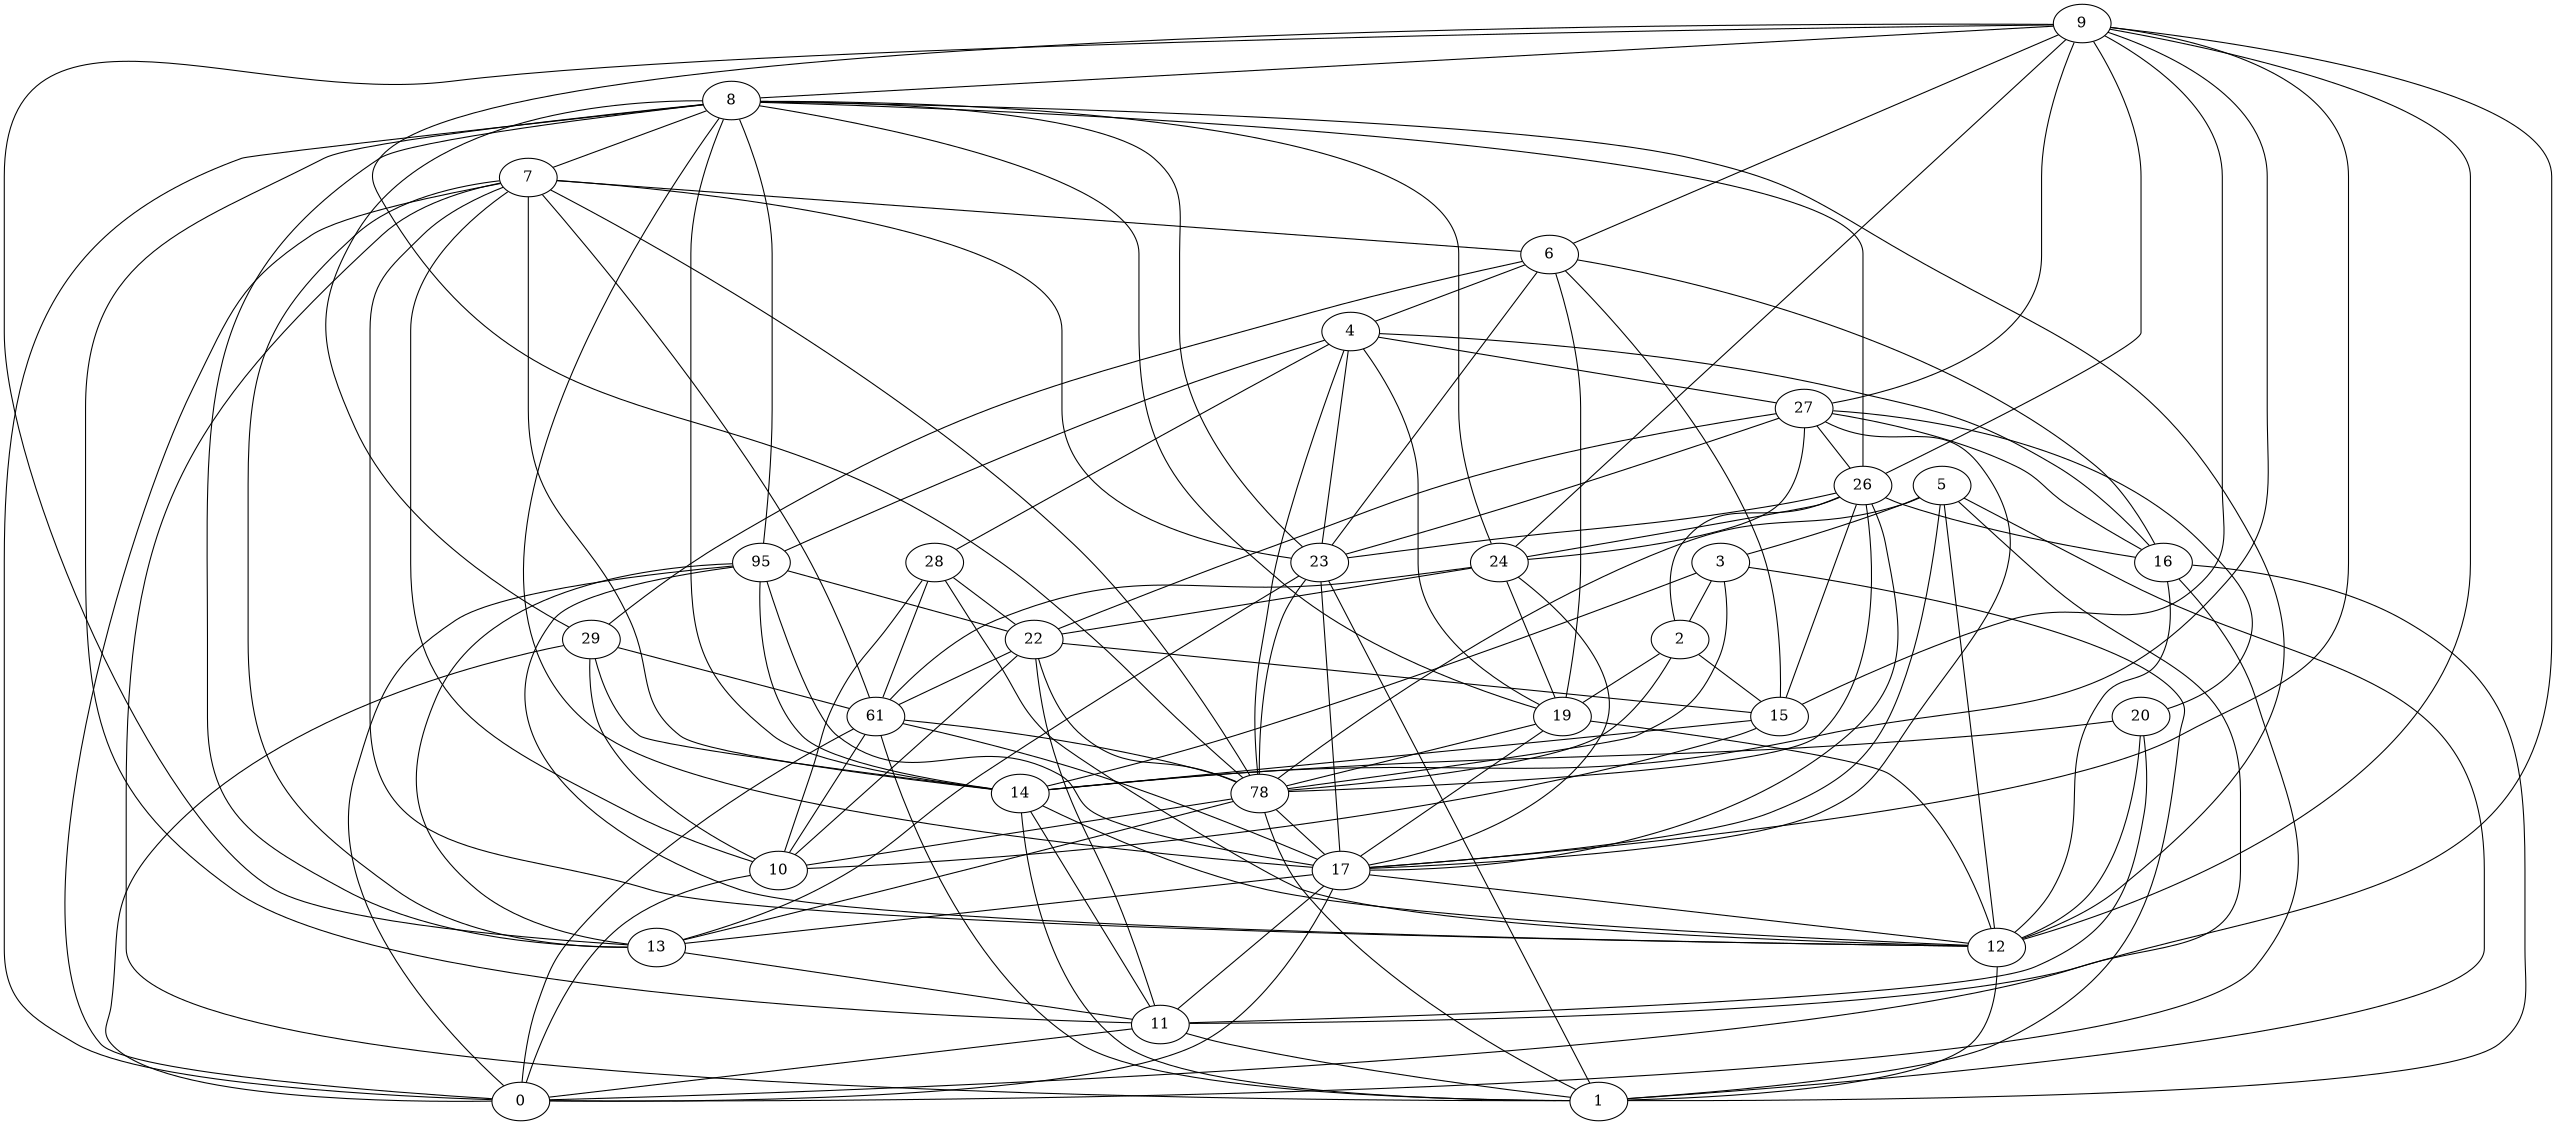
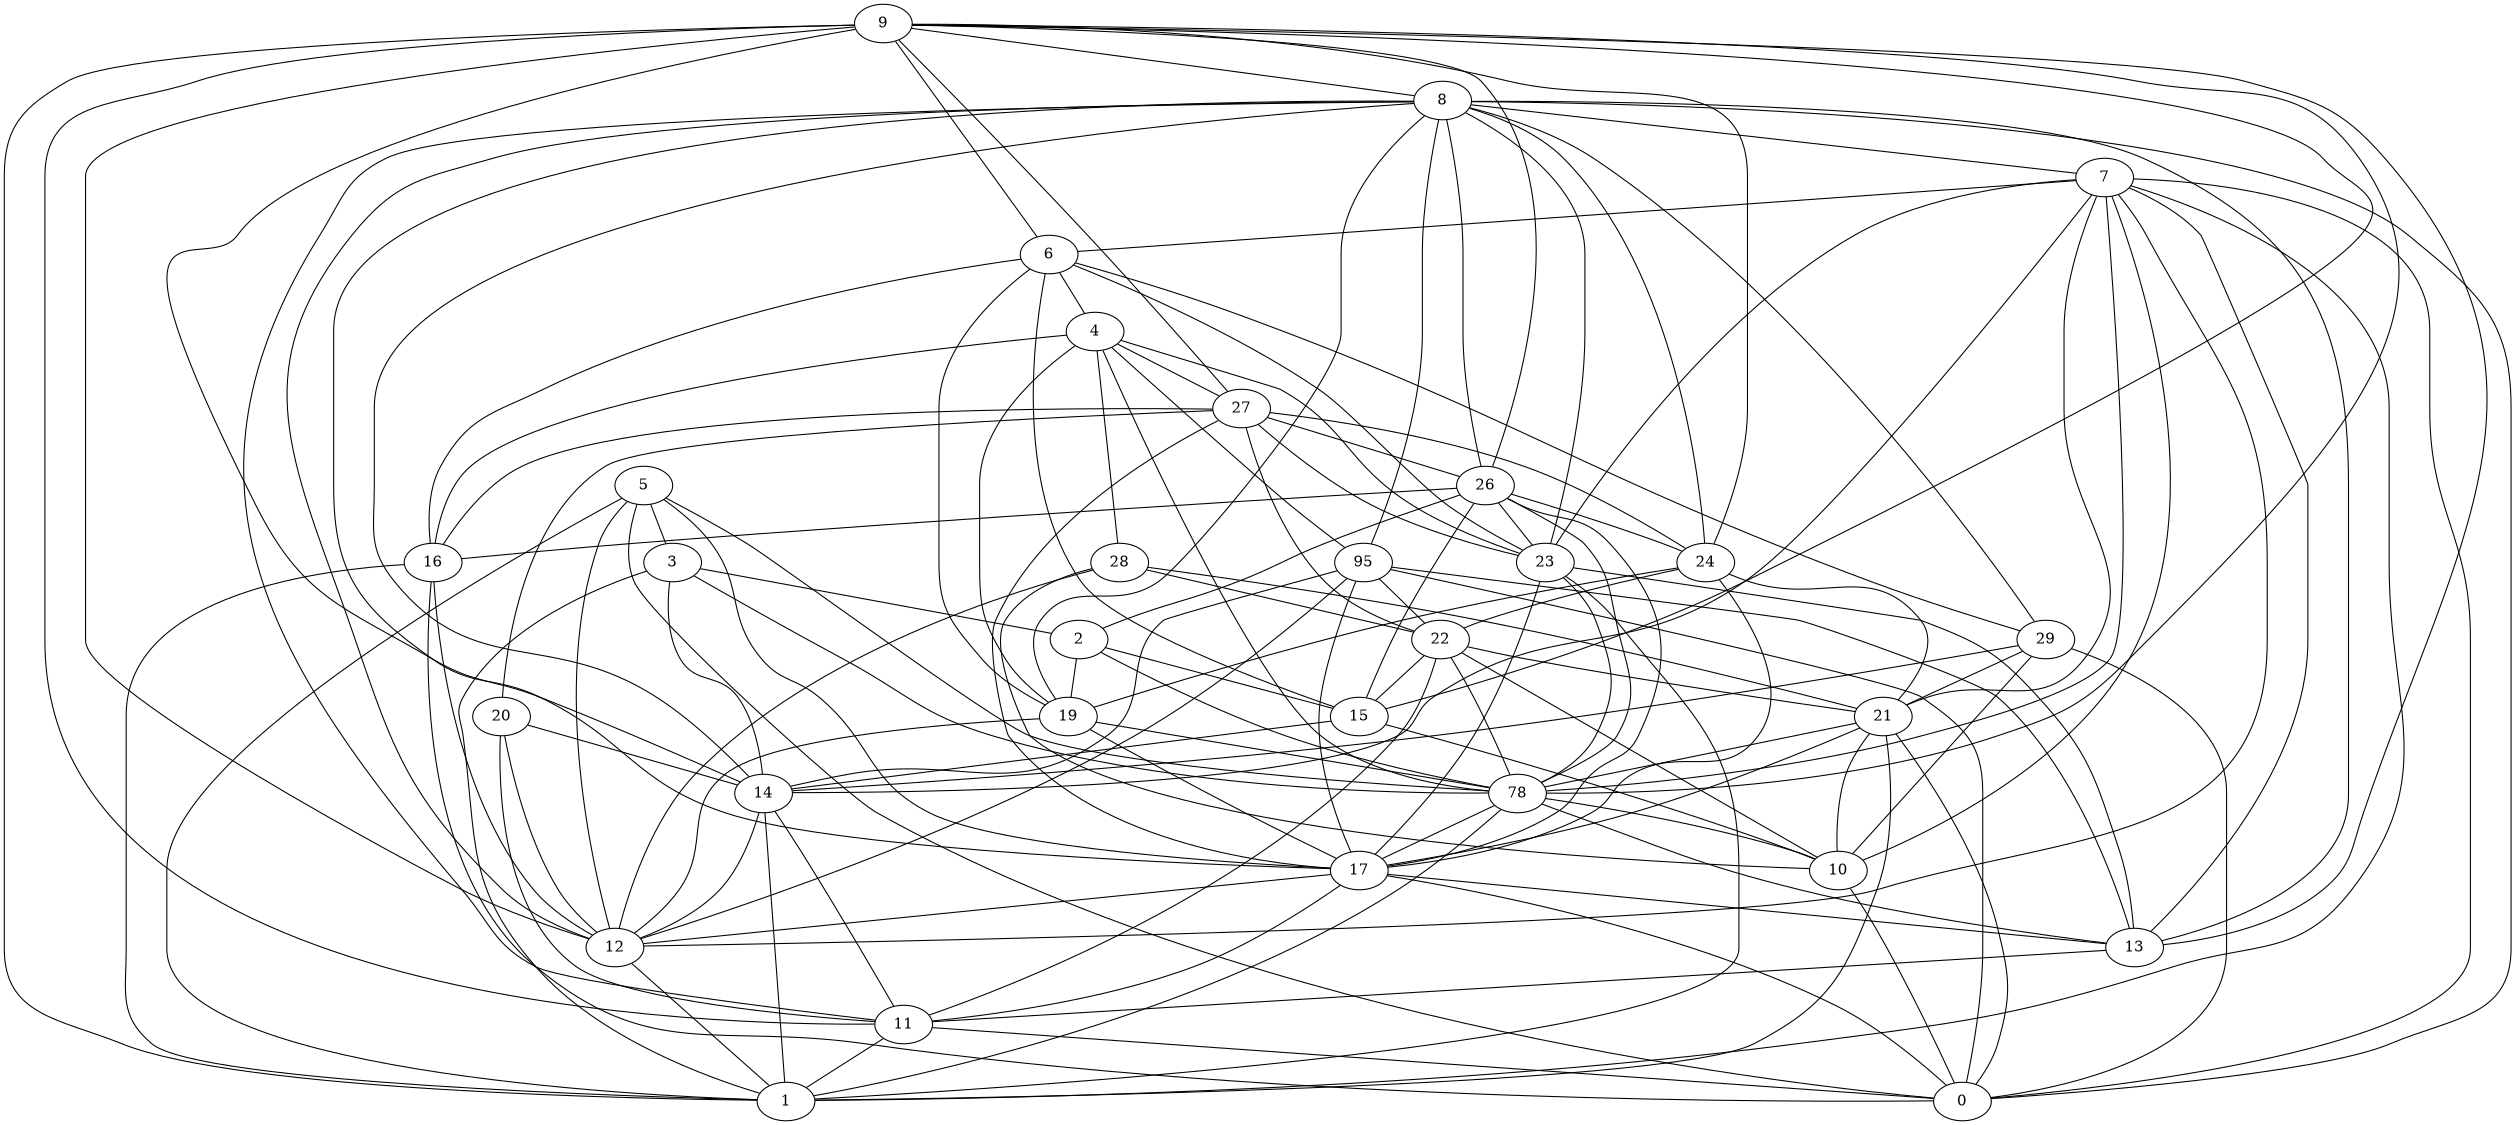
edge "9" -- "17": now "9" -- "1"
node "61": label "61" -> "21"
